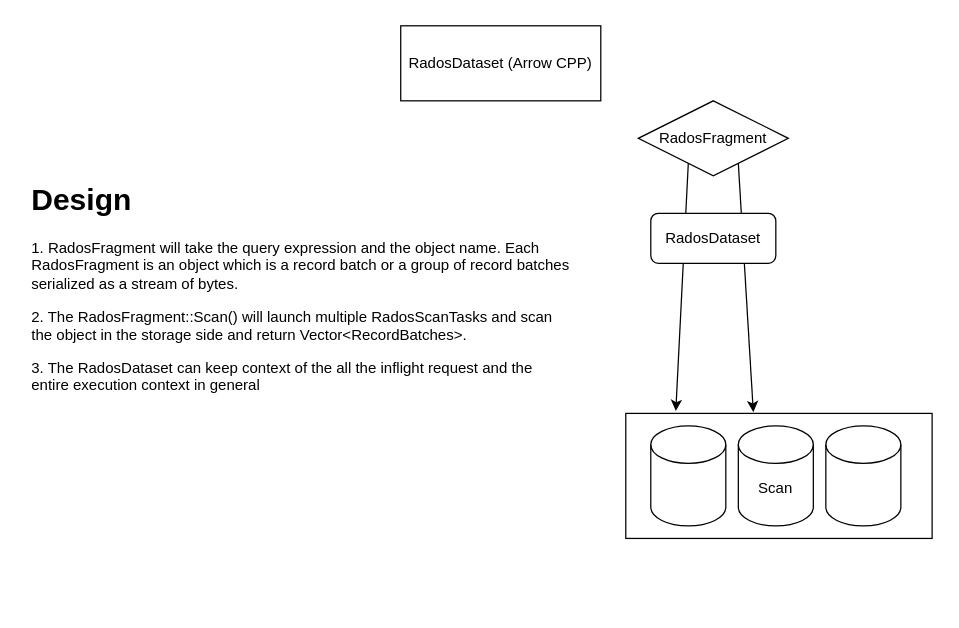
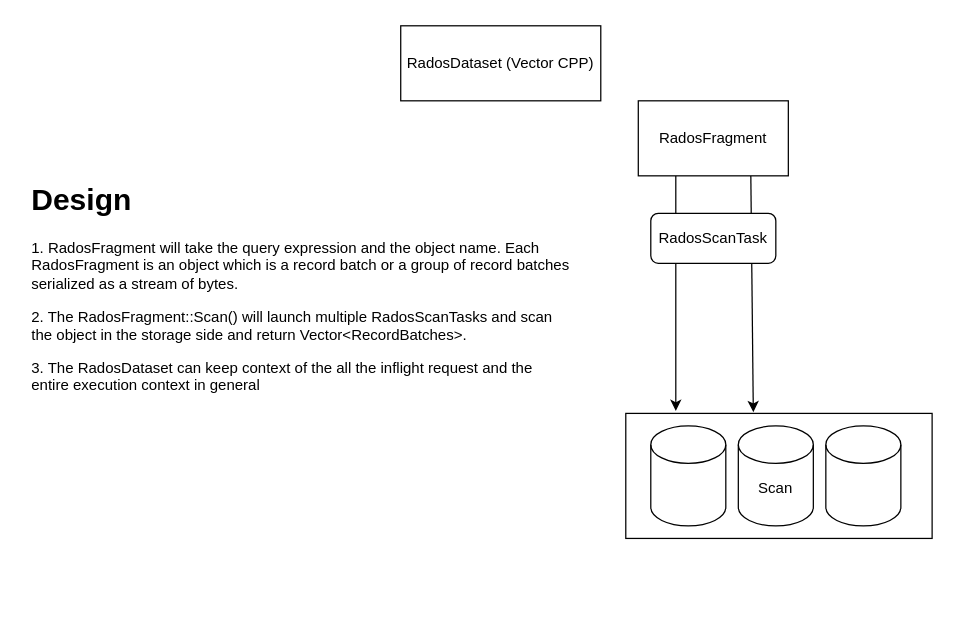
node "RadosDataset (Arrow CPP)": label "RadosDataset (Arrow CPP)" -> "RadosDataset (Vector CPP)"
node "RadosFragment": shape diamond -> rectangle
node "RadosDataset": label "RadosDataset" -> "RadosScanTask"
